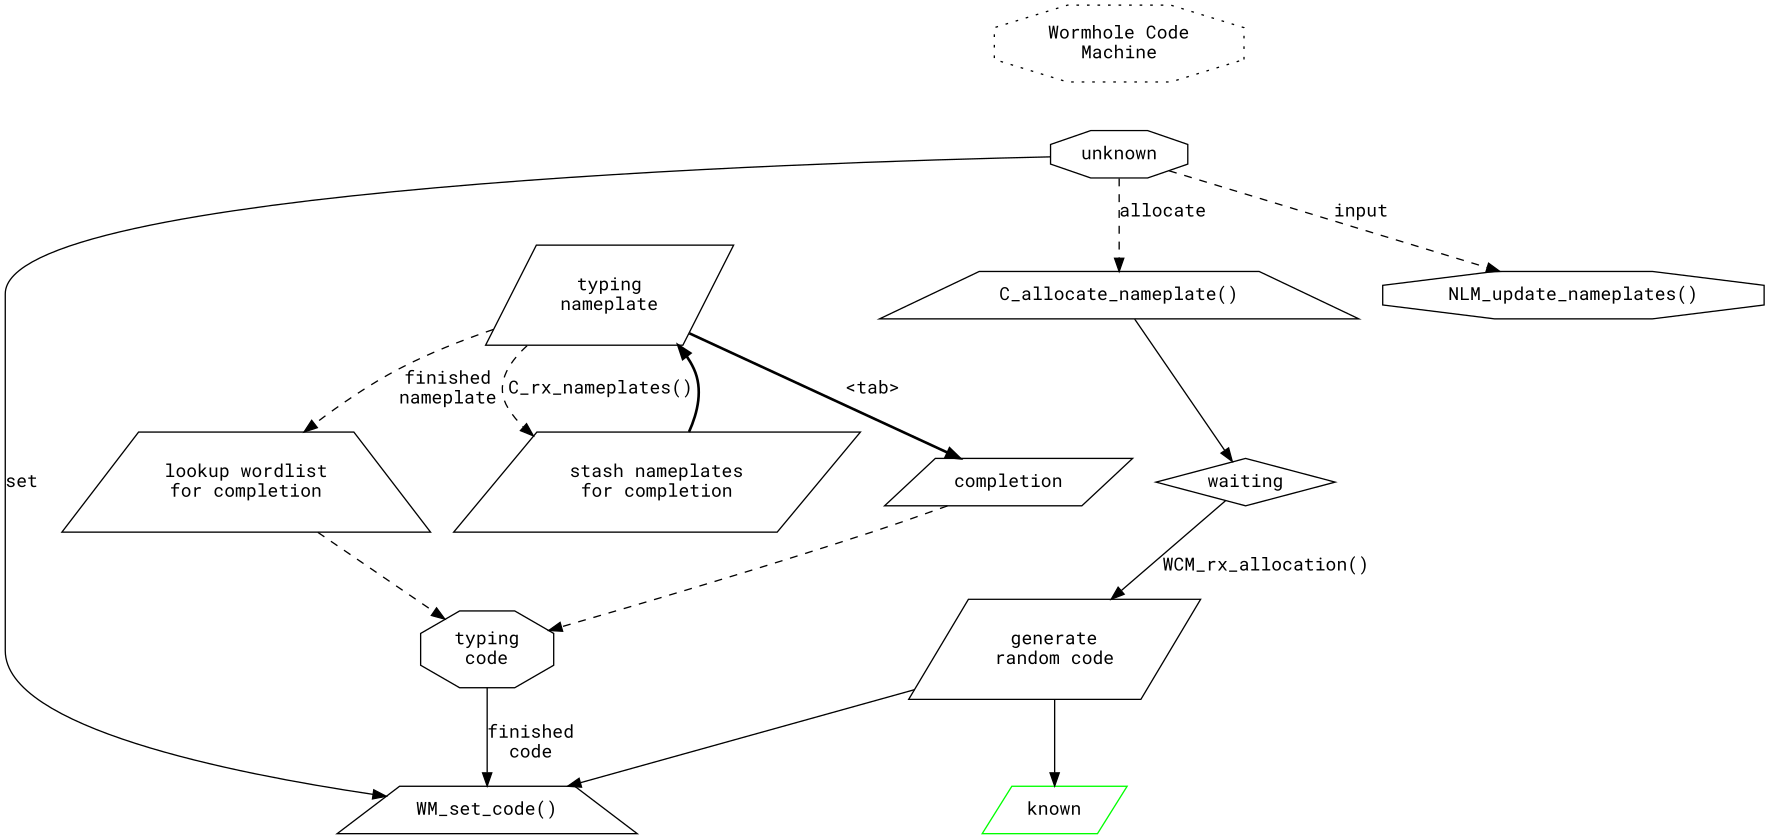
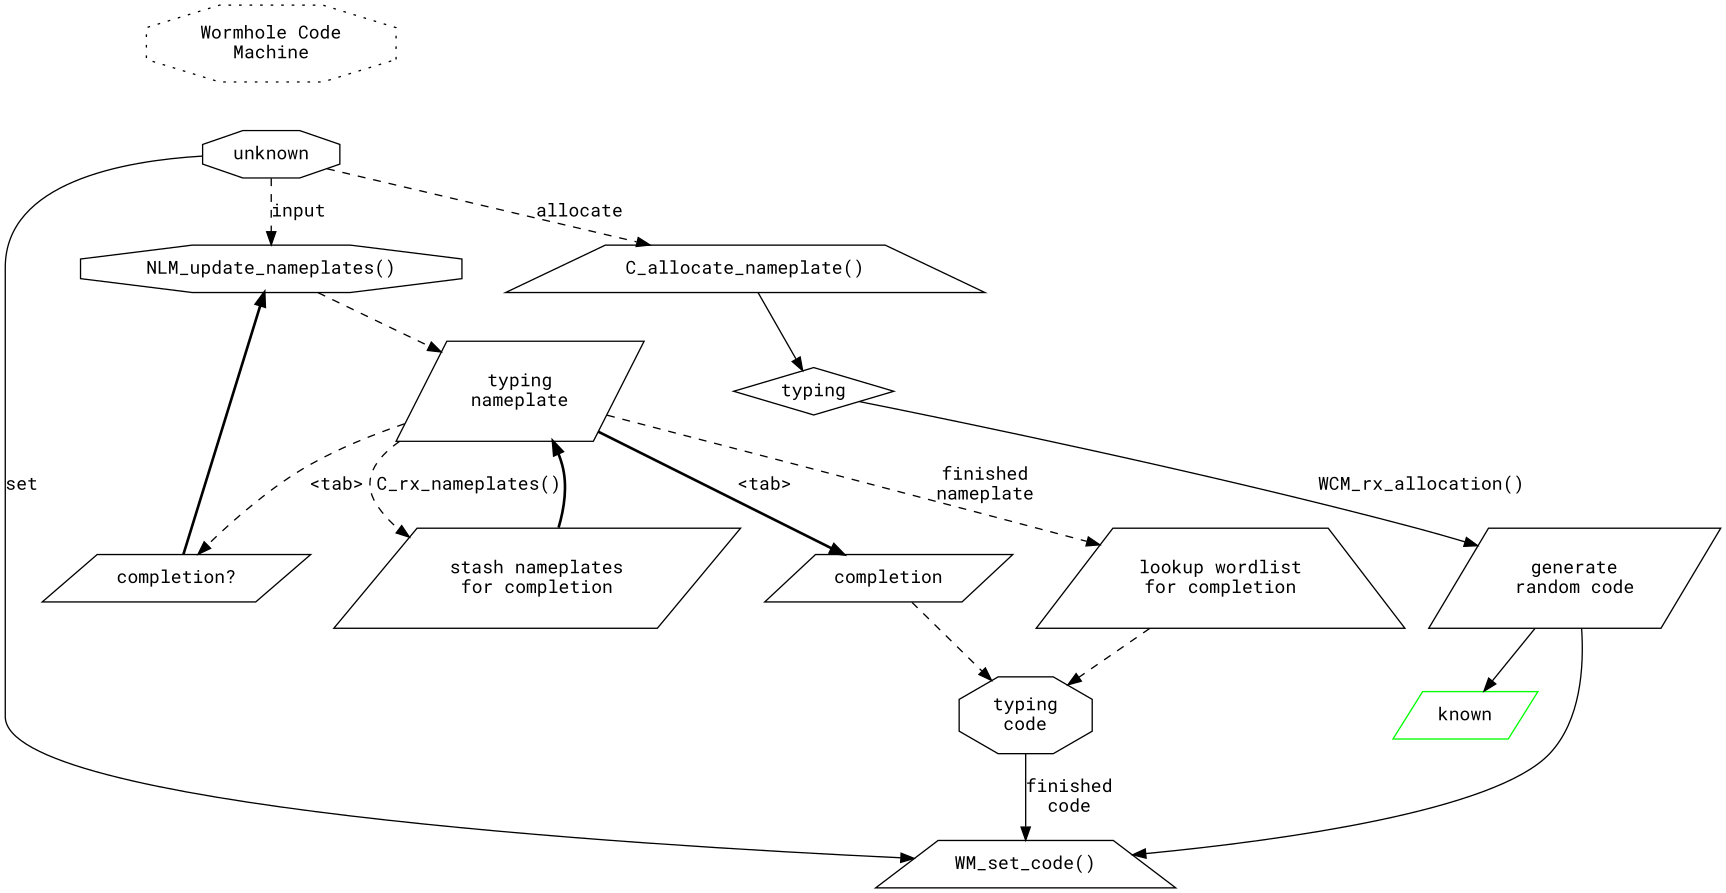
edge "NLM_update_nameplates()" -> "typing nameplate": added
node "waiting": label "waiting" -> "typing"
node "completion?": added
